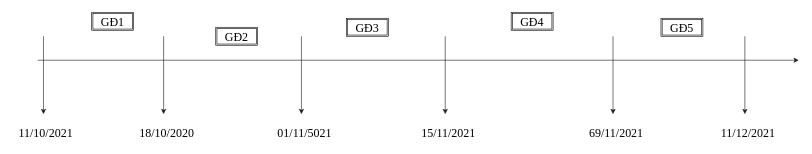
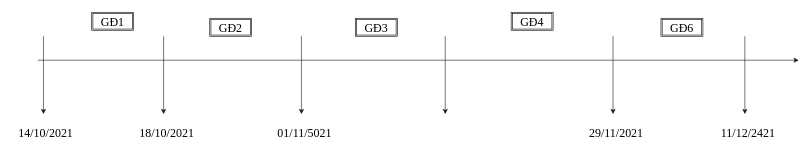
node "GĐ3": moved (368, 27) -> (377, 27)
node "GĐ5": label "GĐ5" -> "GĐ6"
node "GĐ2": moved (237, 36) -> (231, 27)
node "11/10/2021": label "11/10/2021" -> "14/10/2021"
node "18/10/2020": label "18/10/2020" -> "18/10/2021"
node "15/11/2021": removed
node "69/11/2021": label "69/11/2021" -> "29/11/2021"
node "11/12/2021": label "11/12/2021" -> "11/12/2421"
